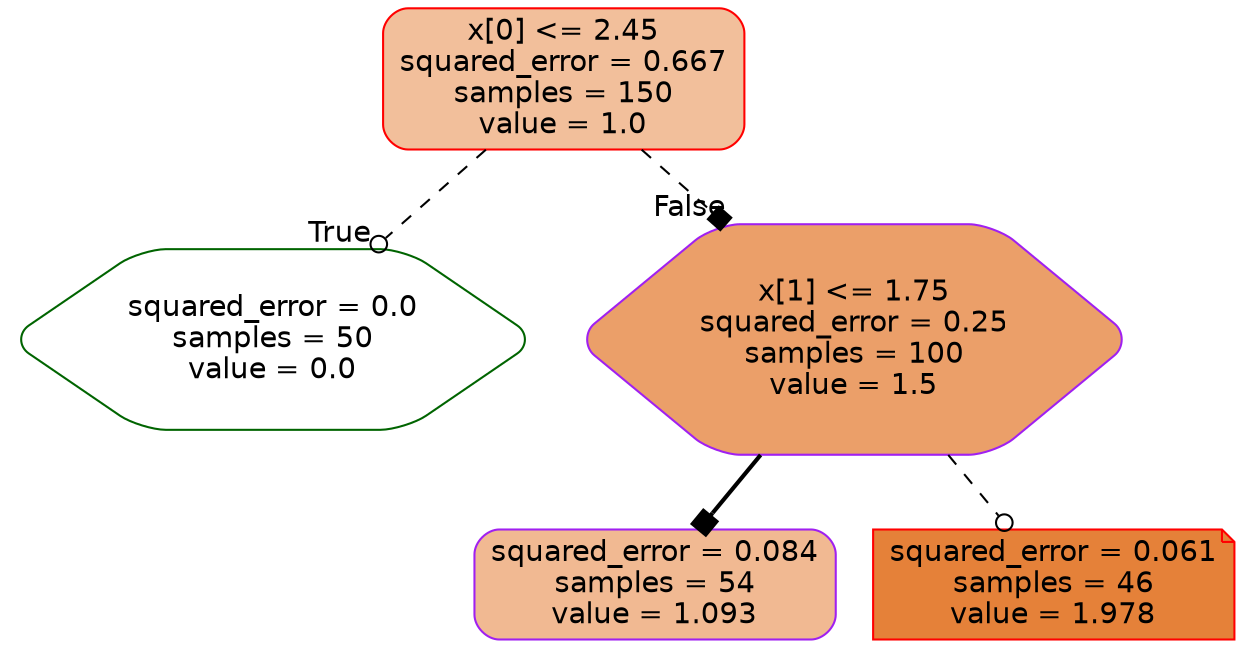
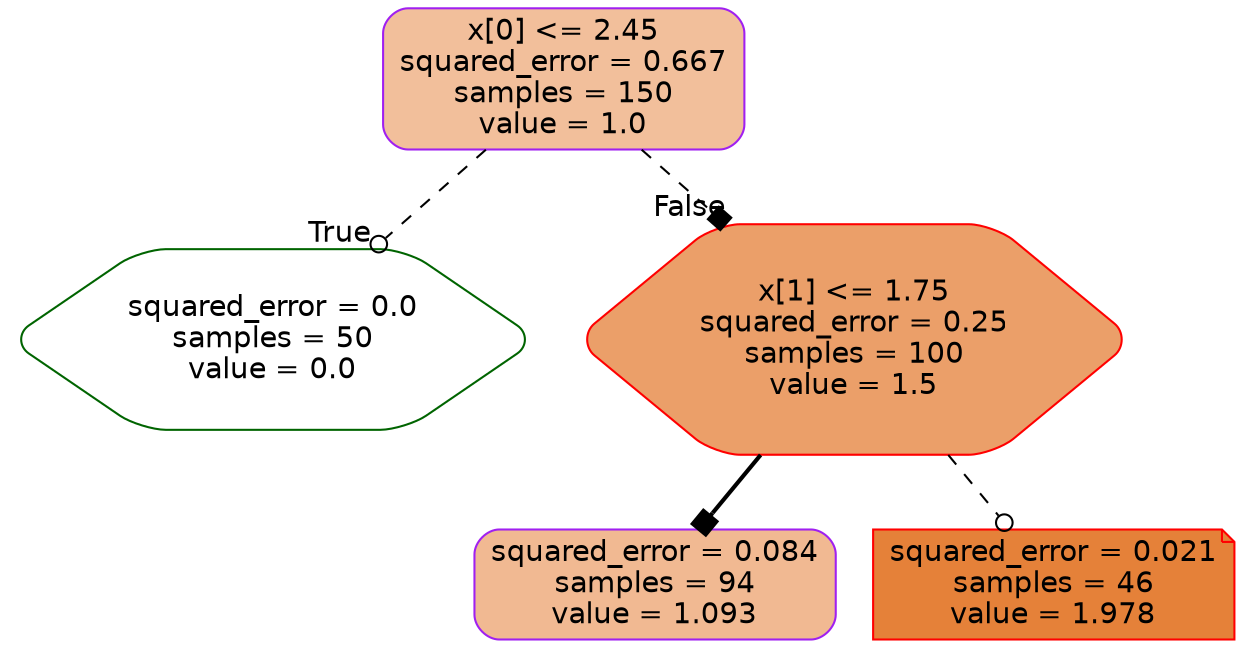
node "x[0] <= 2.45 squared_error = 0.667 samples = 150 value = 1.0": color red -> purple
node "x[1] <= 1.75 squared_error = 0.25 samples = 100 value = 1.5": color purple -> red
node "squared_error = 0.084 samples = 54 value = 1.093": label "squared_error = 0.084 samples = 54 value = 1.093" -> "squared_error = 0.084 samples = 94 value = 1.093"
node "squared_error = 0.061 samples = 46 value = 1.978": label "squared_error = 0.061 samples = 46 value = 1.978" -> "squared_error = 0.021 samples = 46 value = 1.978"
